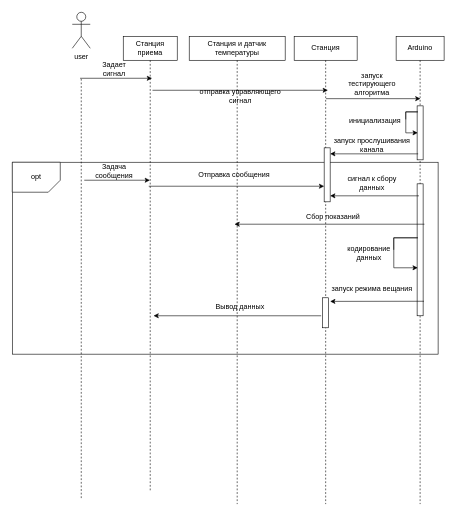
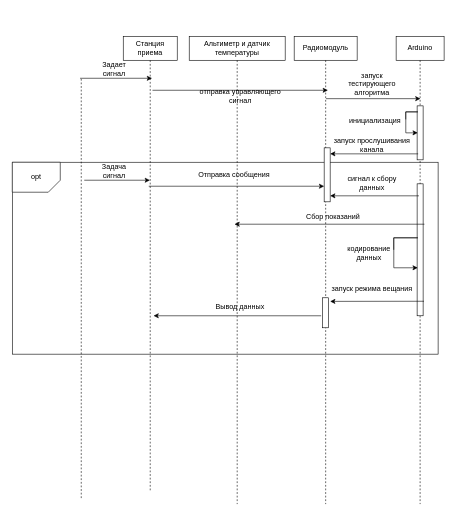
node "user": removed
node "Станция и датчик температуры": label "Станция и датчик температуры" -> "Альтиметр и датчик температуры"
node "Станция": label "Станция" -> "Радиомодуль"
node "Задача сообщения": label "Задача сообщения" -> "Задача сигнал"
